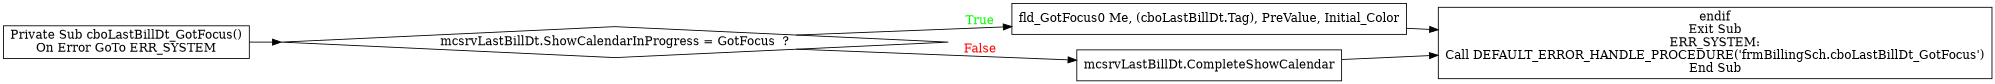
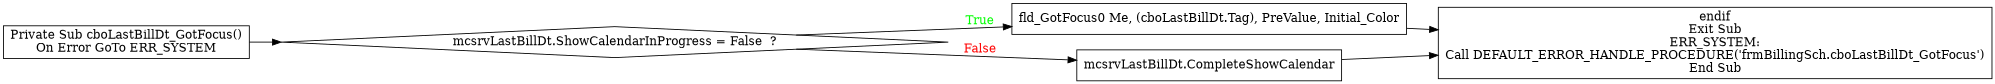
node "mcsrvLastBillDt.ShowCalendarInProgress = GotFocus  ?": label "mcsrvLastBillDt.ShowCalendarInProgress = GotFocus  ?" -> "mcsrvLastBillDt.ShowCalendarInProgress = False  ?"
